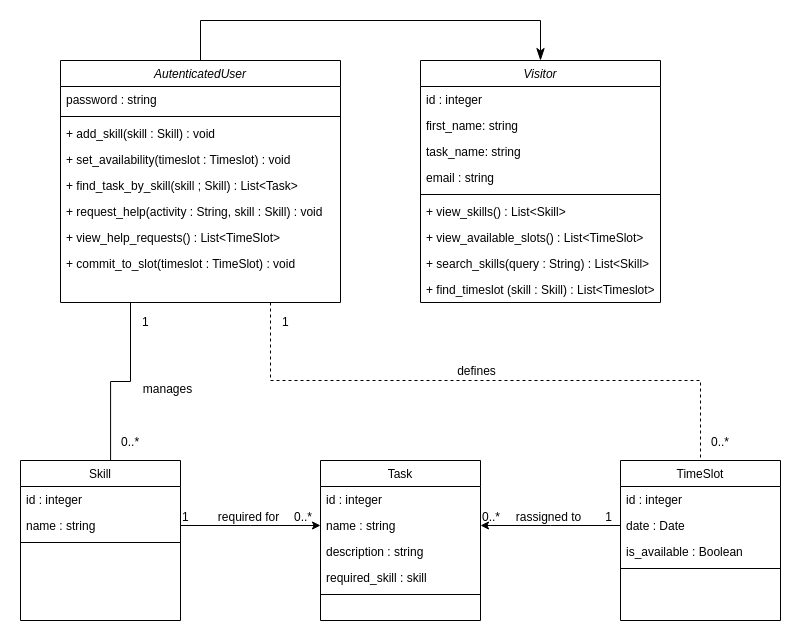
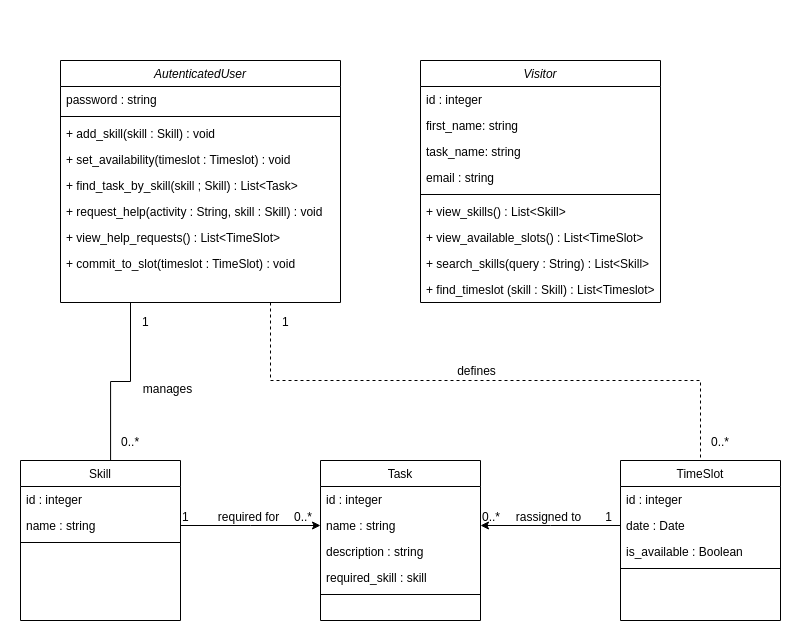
edge "AutenticatedUser" -> "Visitor": removed
